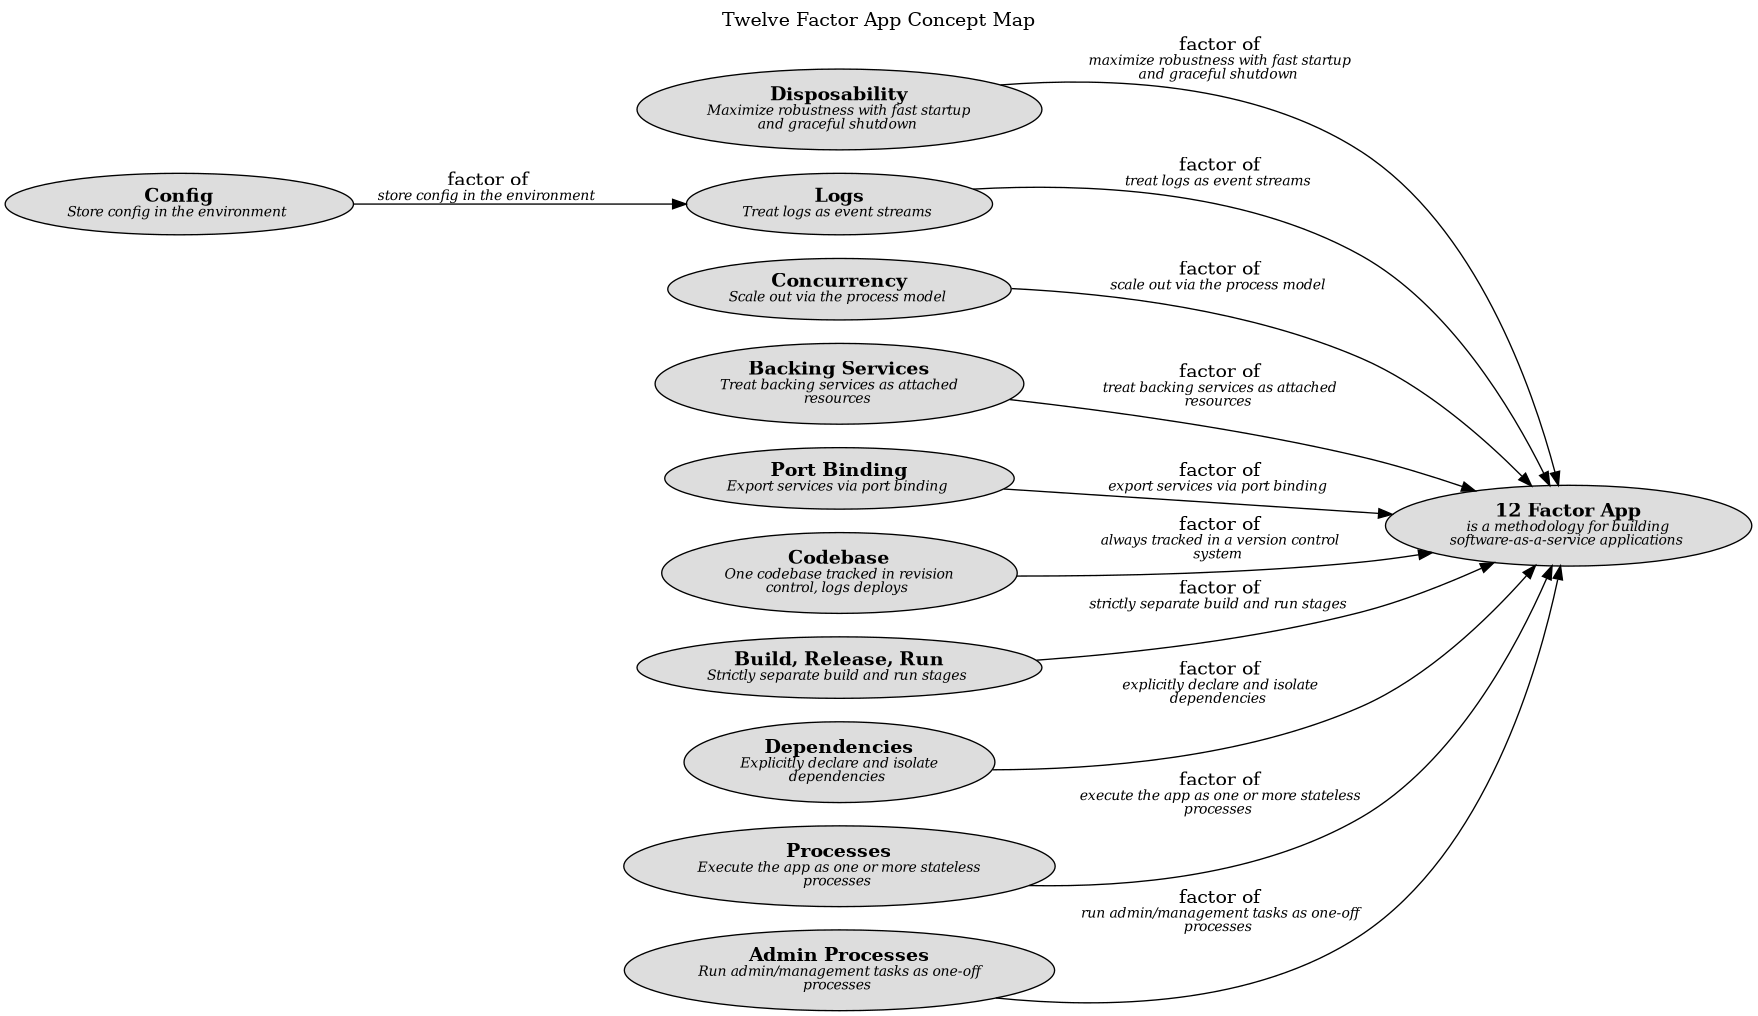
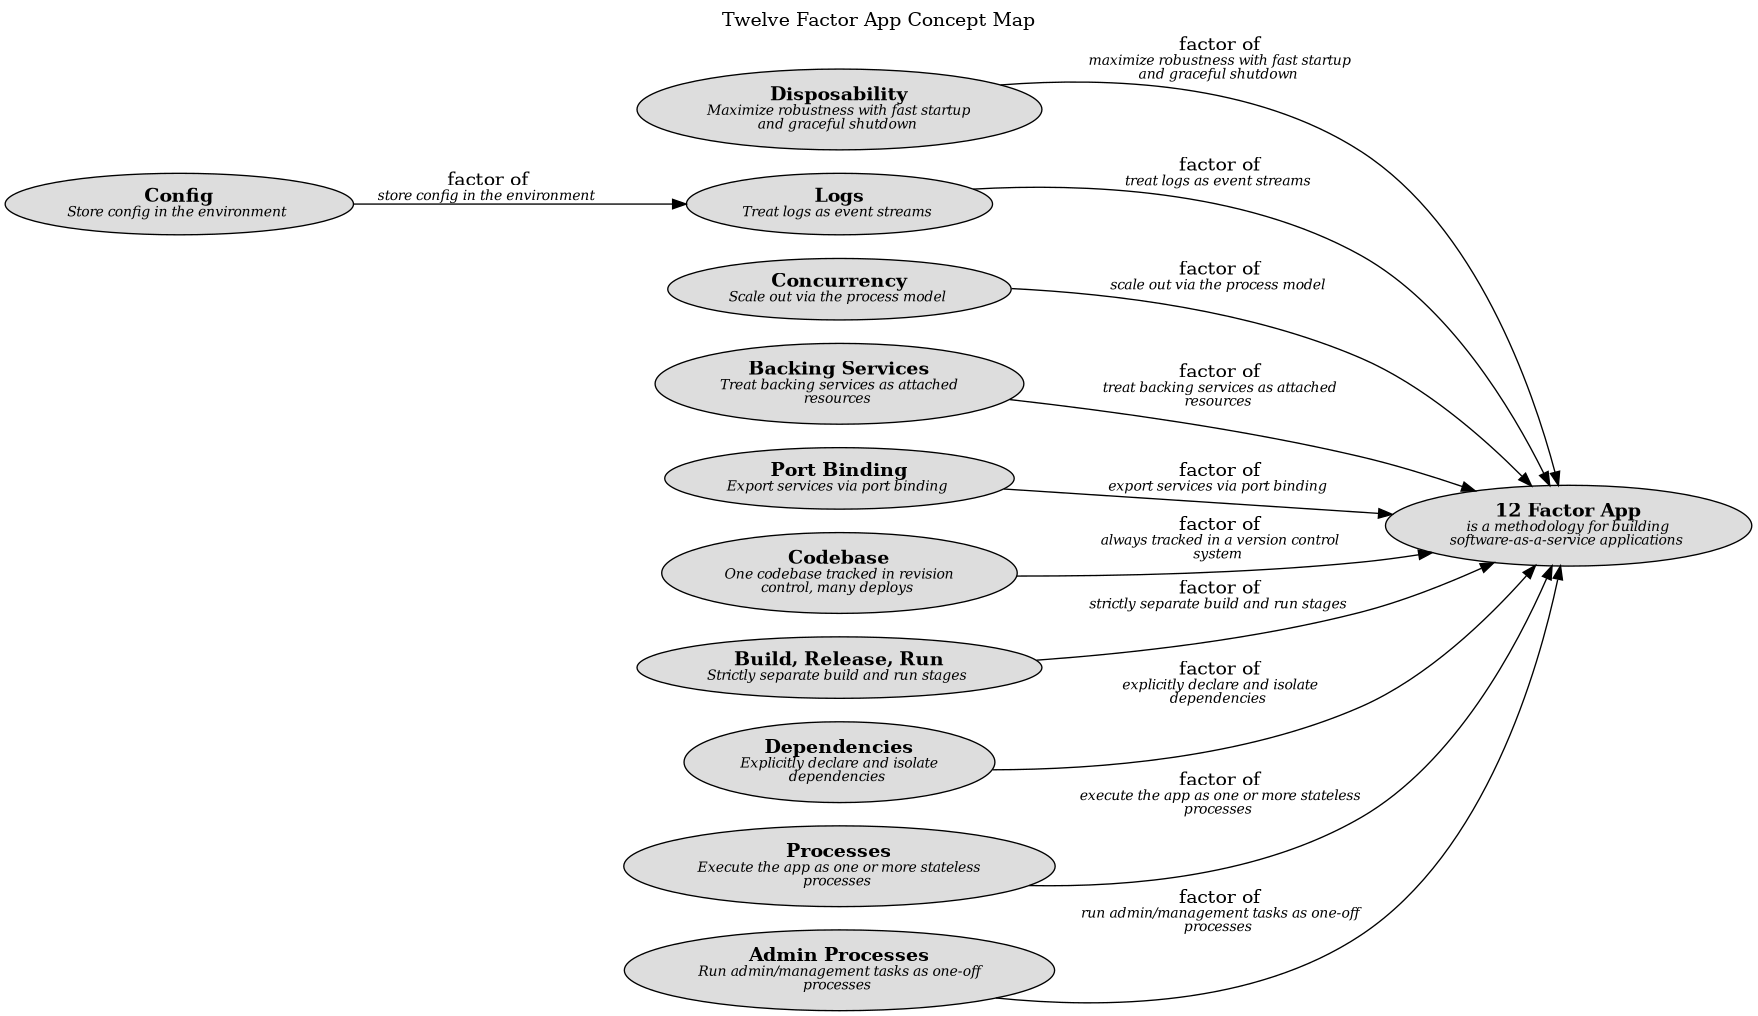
node "Codebase": text "control, logs deploys" -> "control, many deploys"
